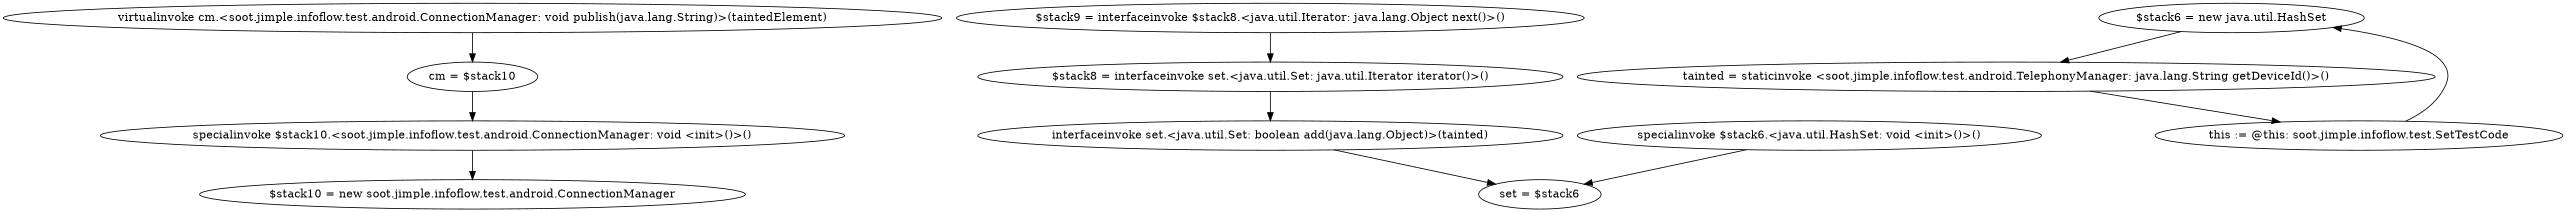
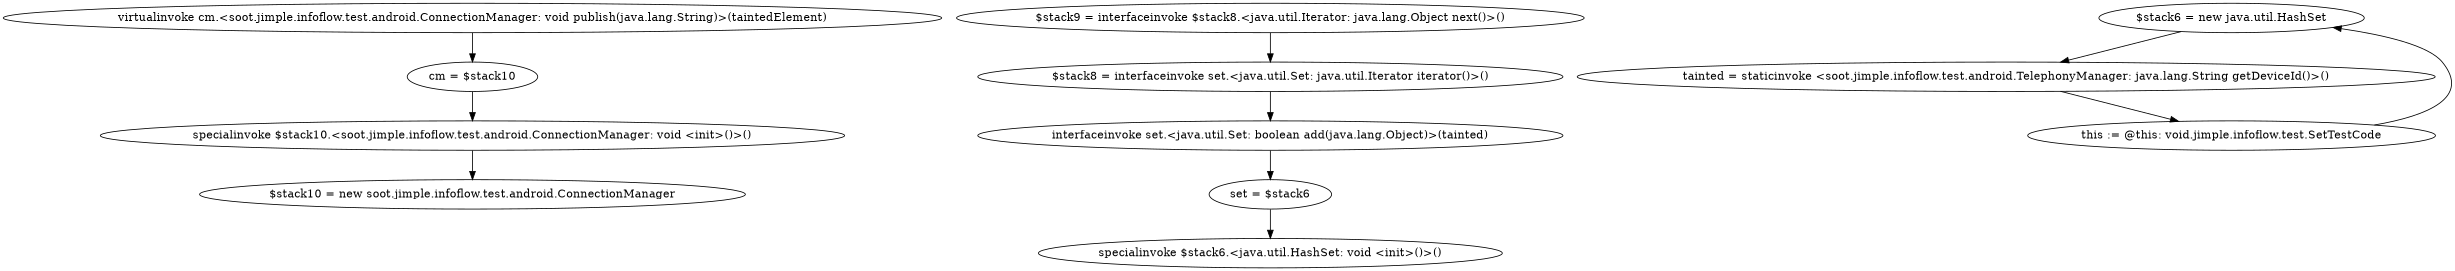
node "this := @this: soot.jimple.infoflow.test.SetTestCode": label "this := @this: soot.jimple.infoflow.test.SetTestCode" -> "this := @this: void.jimple.infoflow.test.SetTestCode"
edge "specialinvoke $stack6.<java.util.HashSet: void <init>()>()" -> "set = $stack6": reversed
